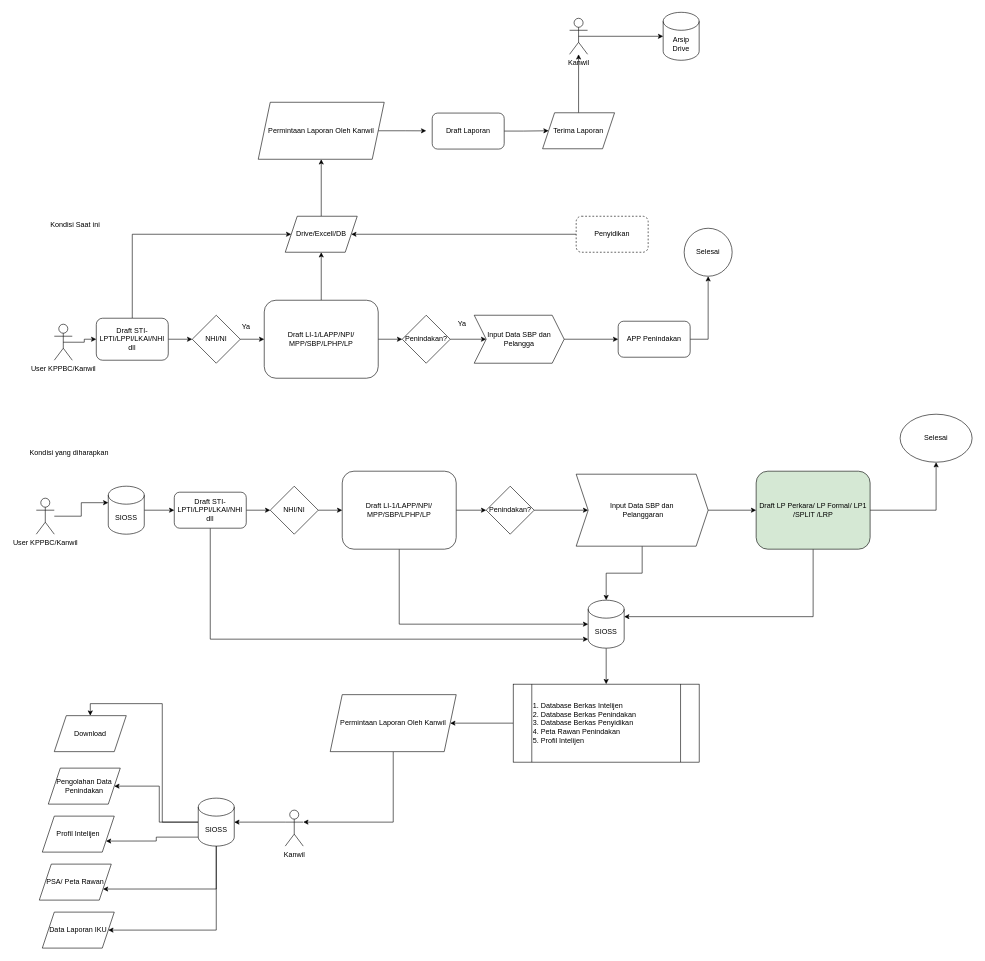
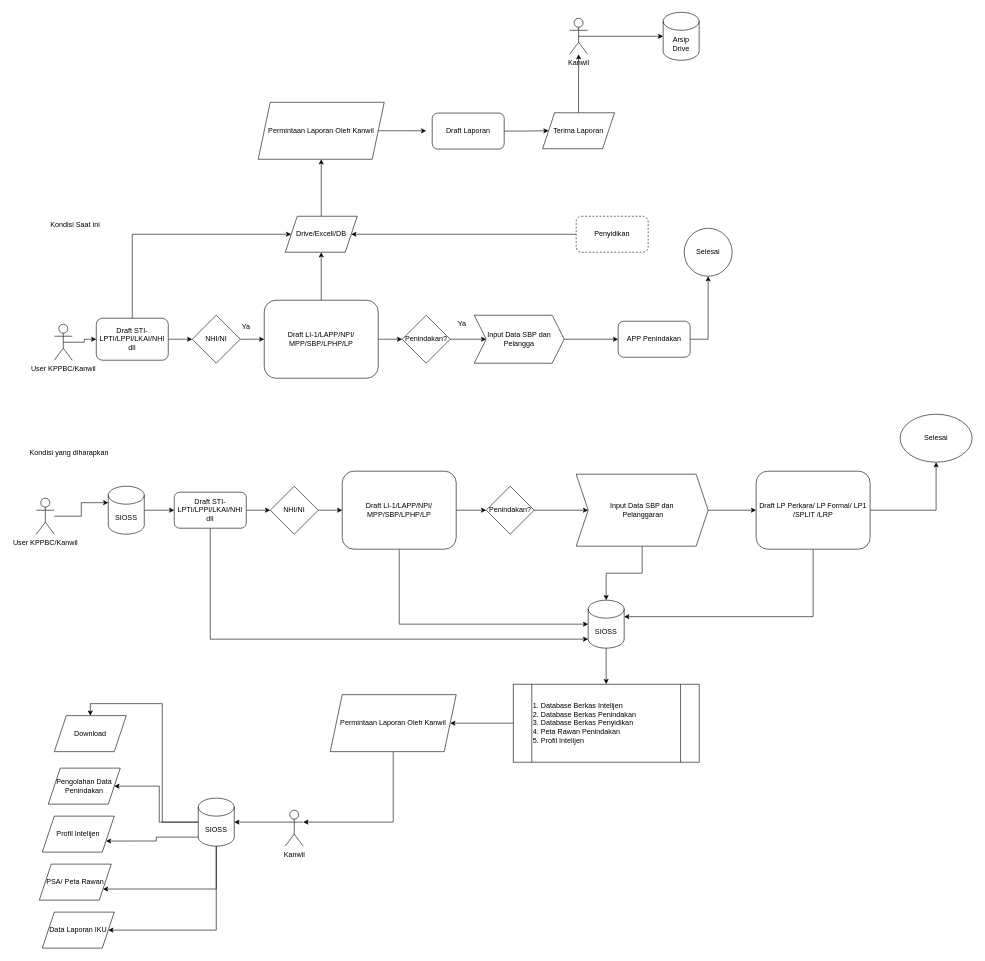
node "Draft LP Perkara/ LP Formal/ LP1 /SPLIT /LRP": fillcolor #d5e8d4 -> #ffffff
